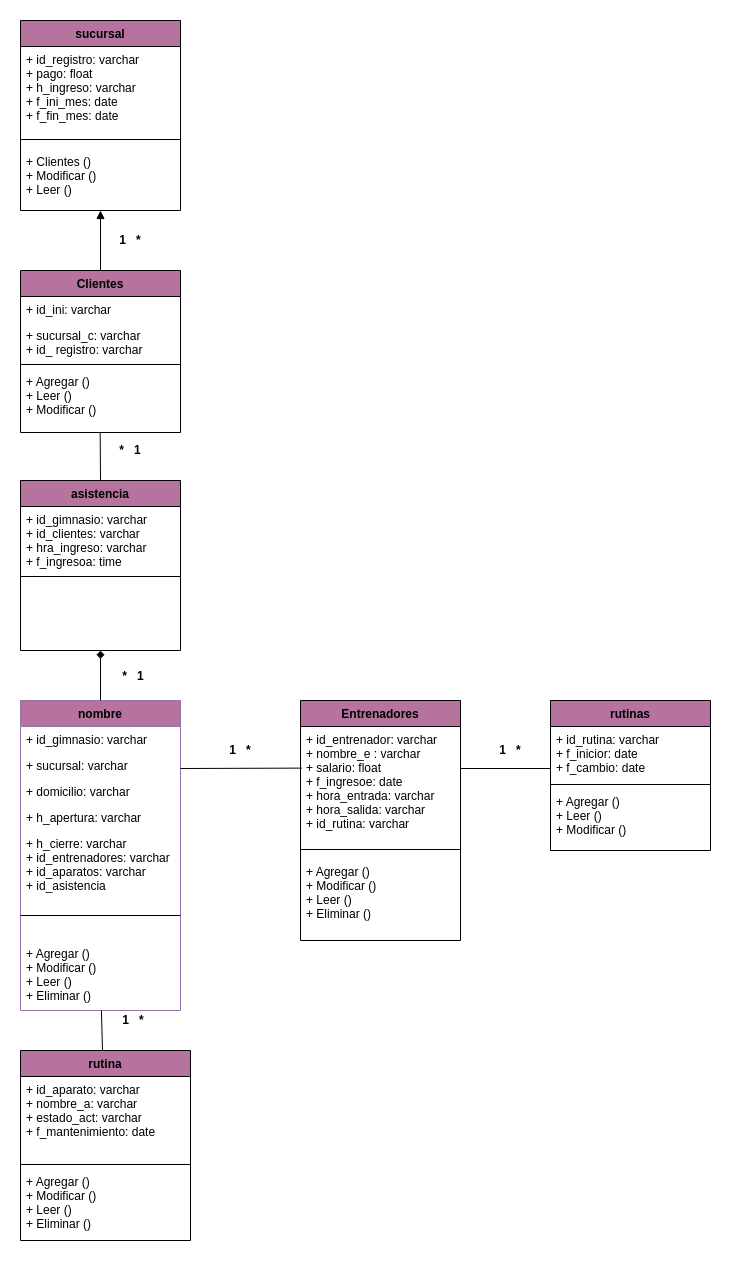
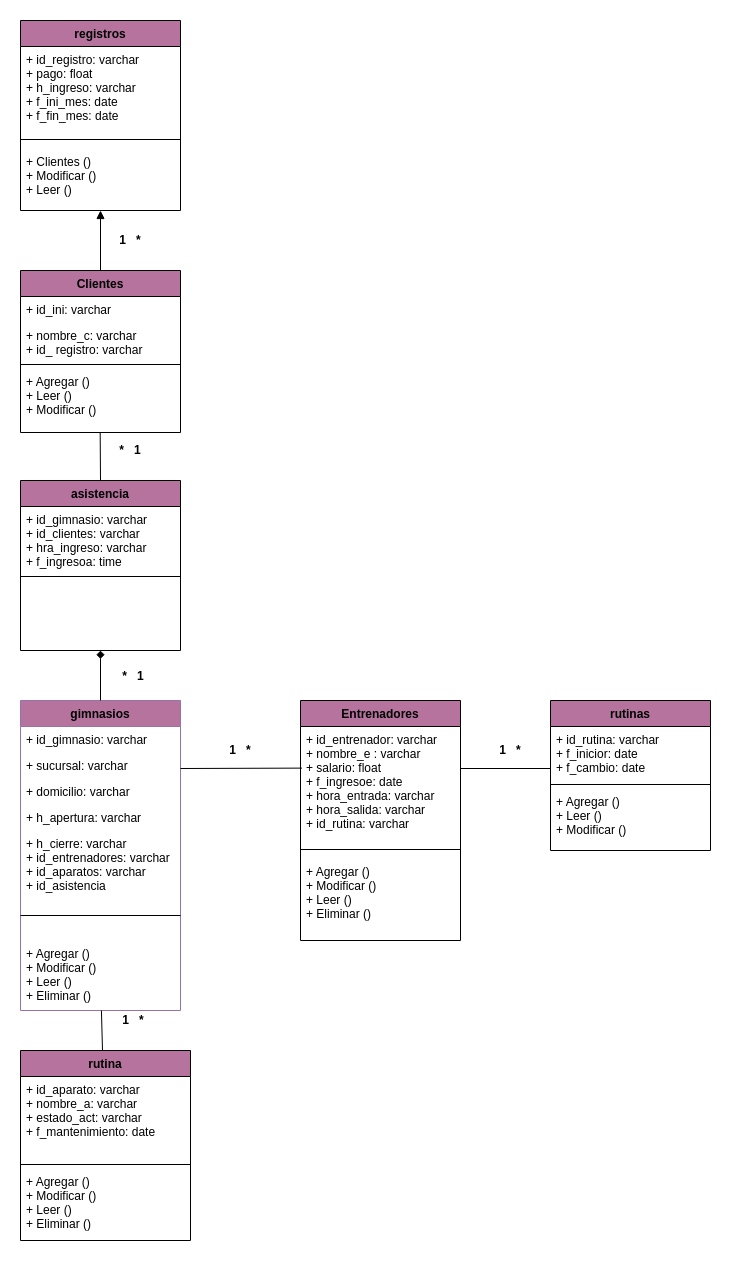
node "sucursal": label "sucursal" -> "registros"
node "+ sucursal_c: varchar + id_ registro: varchar": label "+ sucursal_c: varchar + id_ registro: varchar" -> "+ nombre_c: varchar + id_ registro: varchar"
node "nombre": label "nombre" -> "gimnasios"
